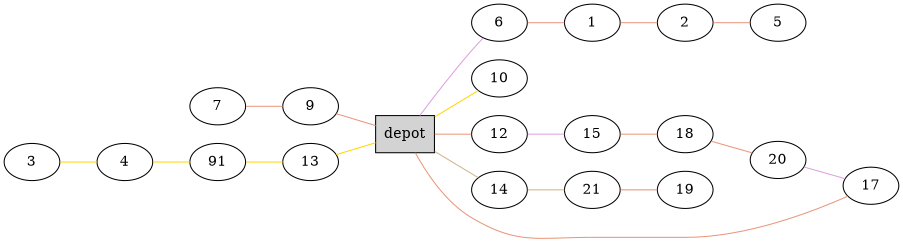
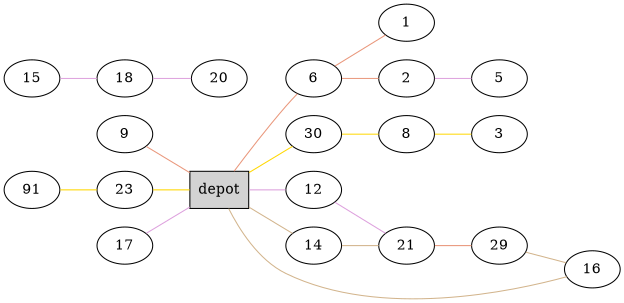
edge "1" -- "2": now "6" -- "2"
edge "2" -- "5": color darksalmon -> plum
edge "6" -- "depot": color plum -> darksalmon
node "10": label "10" -> "30"
node "7": removed
node "8": added
edge "depot" -- "12": color darksalmon -> plum
edge "12" -- "15": now "12" -- "21"
edge "15" -- "18": color darksalmon -> plum
edge "18" -- "20": color darksalmon -> plum
node "4": removed
node "13": label "13" -> "23"
edge "20" -- "17": removed
node "19": label "19" -> "29"
edge "depot" -- "17": color darksalmon -> plum
node "16": added
